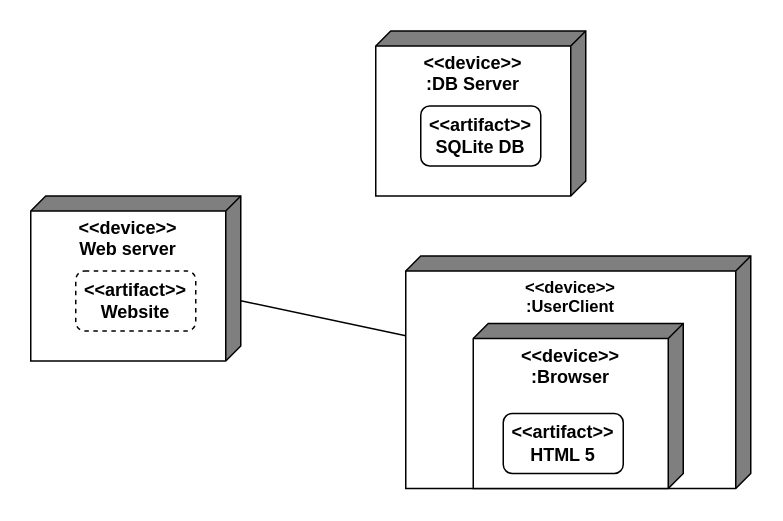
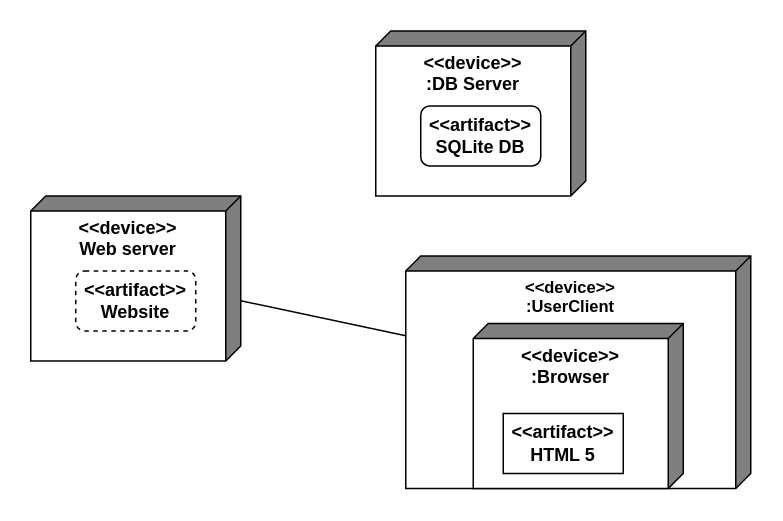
node "<<artifact>> HTML 5": shape rounded rectangle -> rectangle
